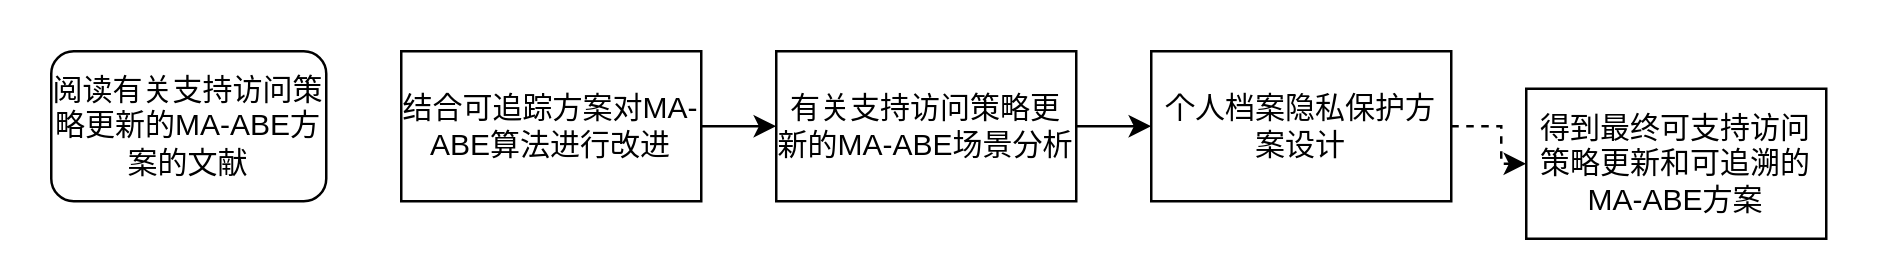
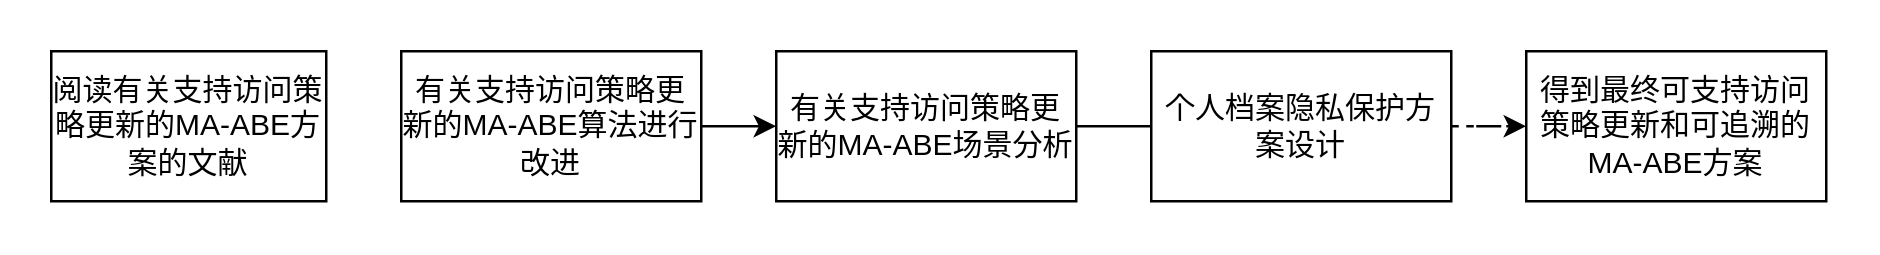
node "阅读有关支持访问策略更新的MA-ABE方案的文献": shape rounded rectangle -> rectangle
node "结合可追踪方案对MA-ABE算法进行改进": label "结合可追踪方案对MA-ABE算法进行改进" -> "有关支持访问策略更新的MA-ABE算法进行改进"
edge "有关支持访问策略更新的MA-ABE场景分析" -> "个人档案隐私保护方案设计": arrowhead classic -> none
node "得到最终可支持访问策略更新和可追溯的MA-ABE方案": moved (1676, 164) -> (1676, 126)
